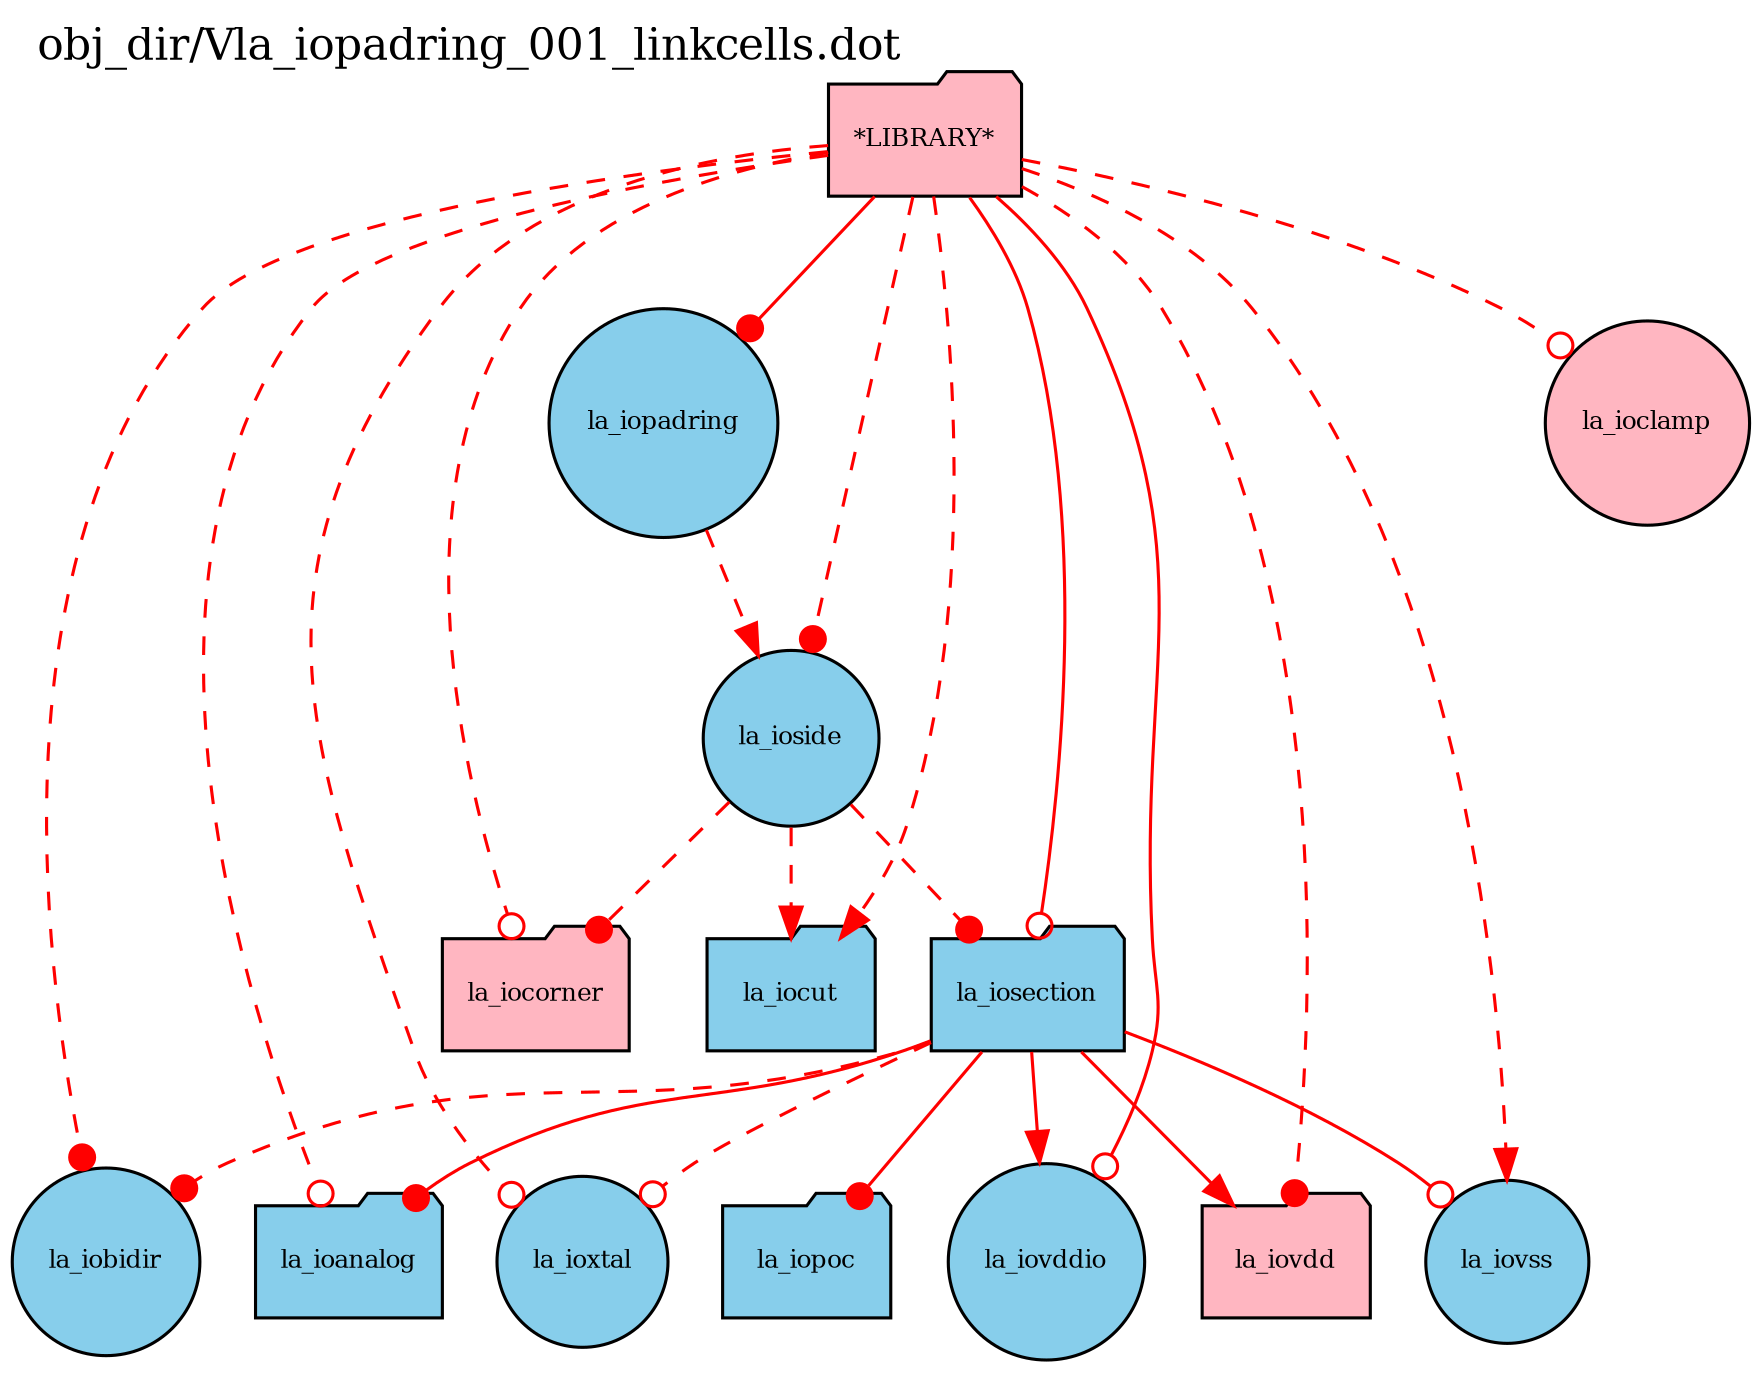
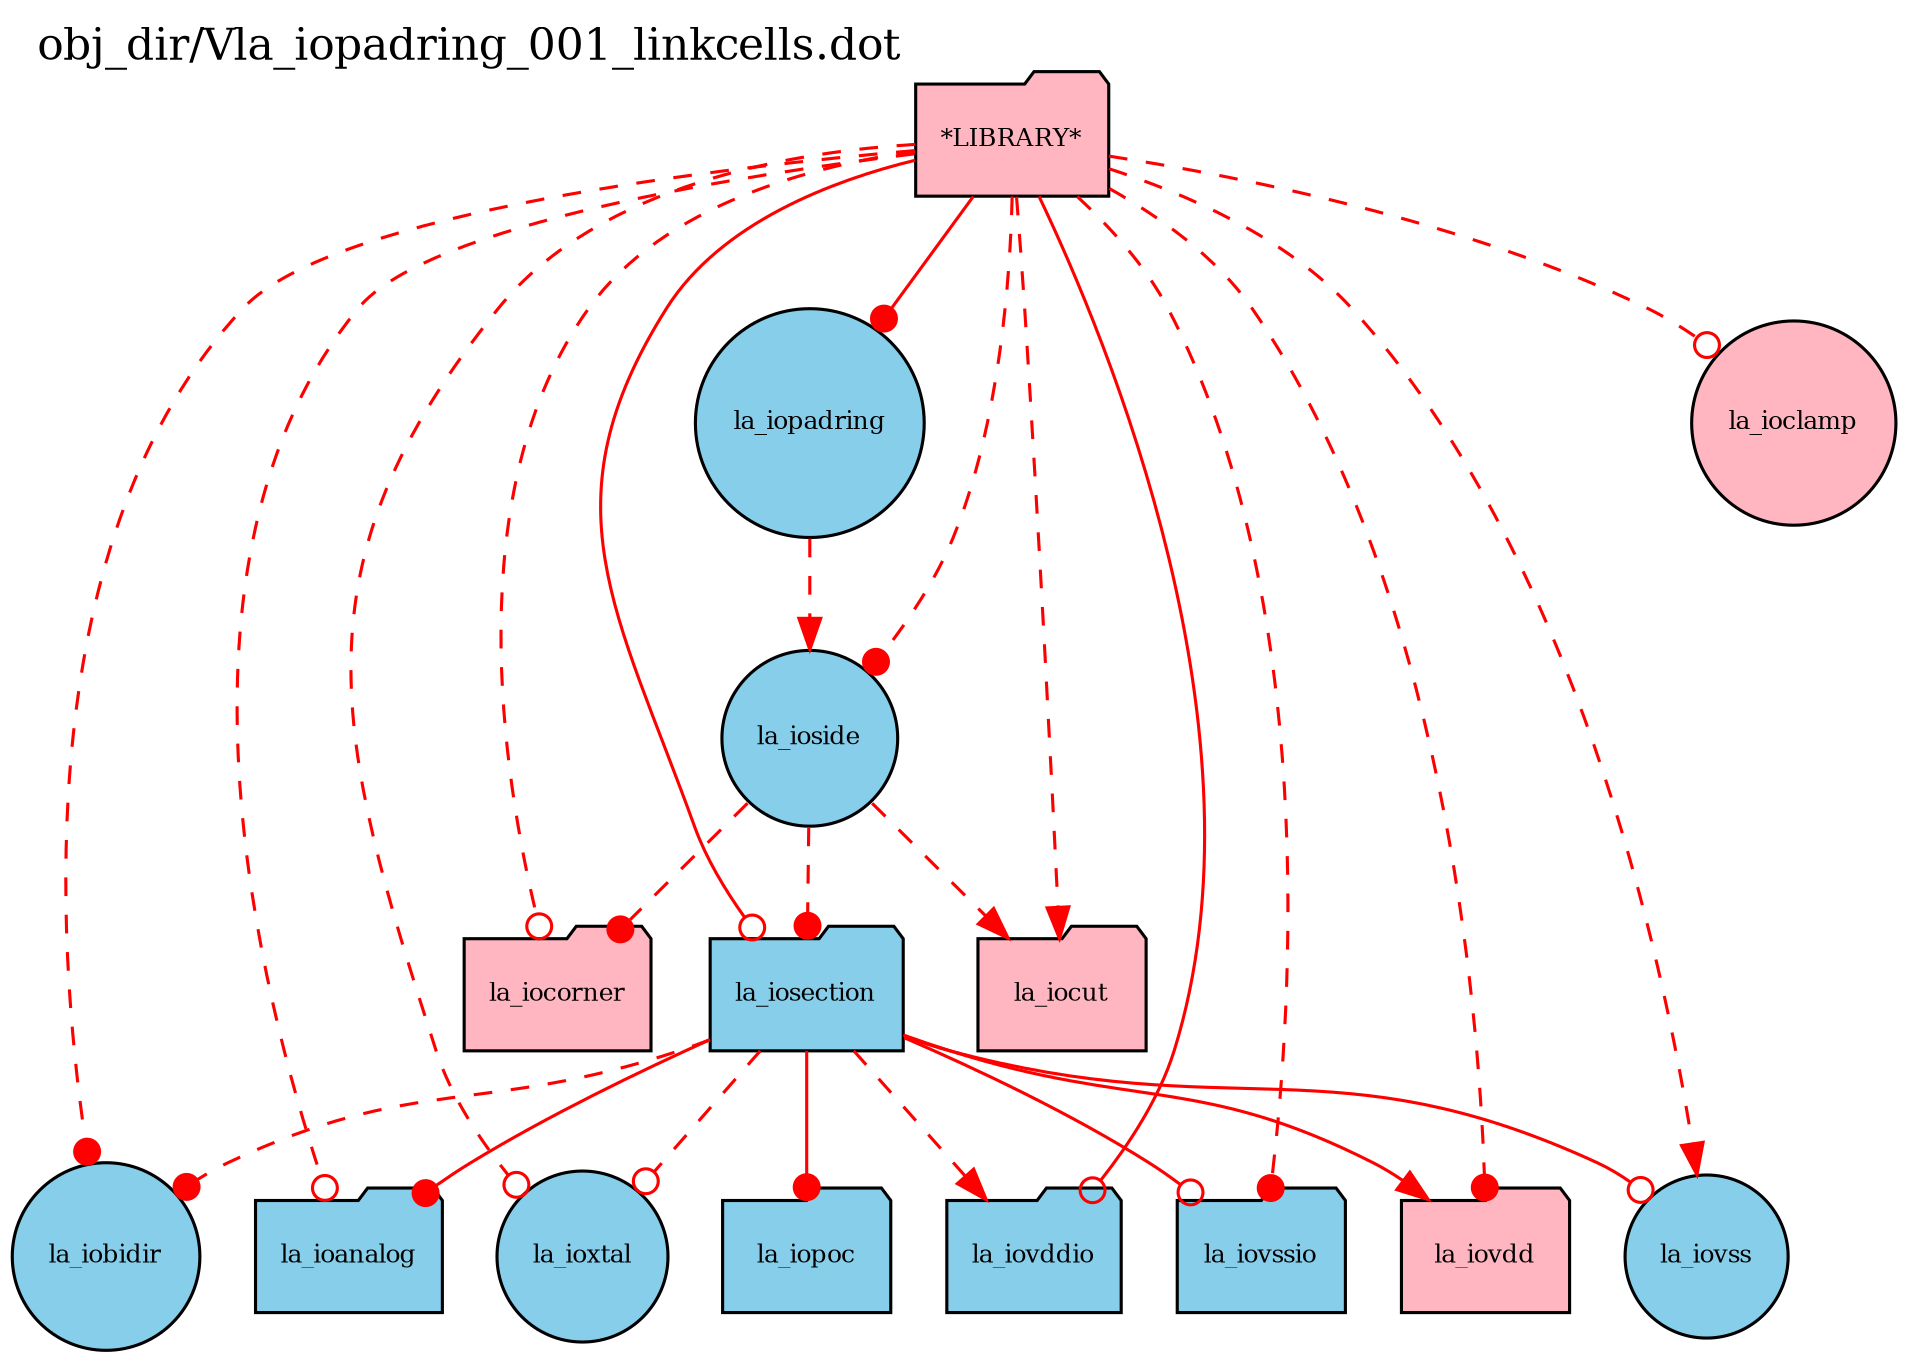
node "la_iocut": fillcolor skyblue -> lightpink
edge "la_iosection" -> "la_iovddio": style solid -> dashed
node "la_iovssio": added
node "la_iovddio": shape circle -> folder
